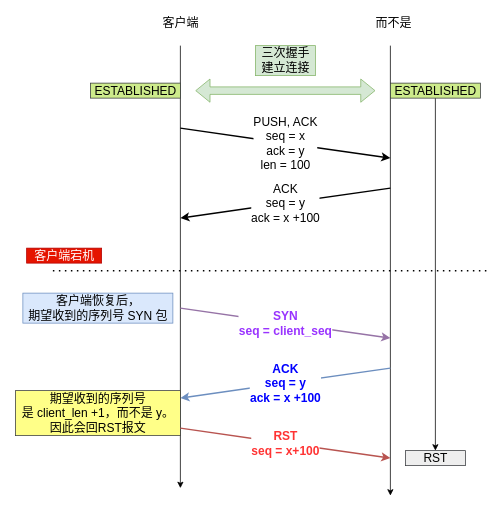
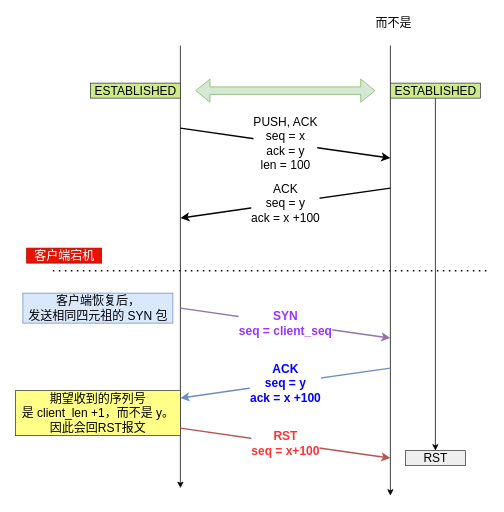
node "客户端": removed
node "三次握手 建立连接": removed
node "客户端恢复后， 期望收到的序列号 SYN 包": label "客户端恢复后， 期望收到的序列号 SYN 包" -> "客户端恢复后， 发送相同四元祖的 SYN 包"
